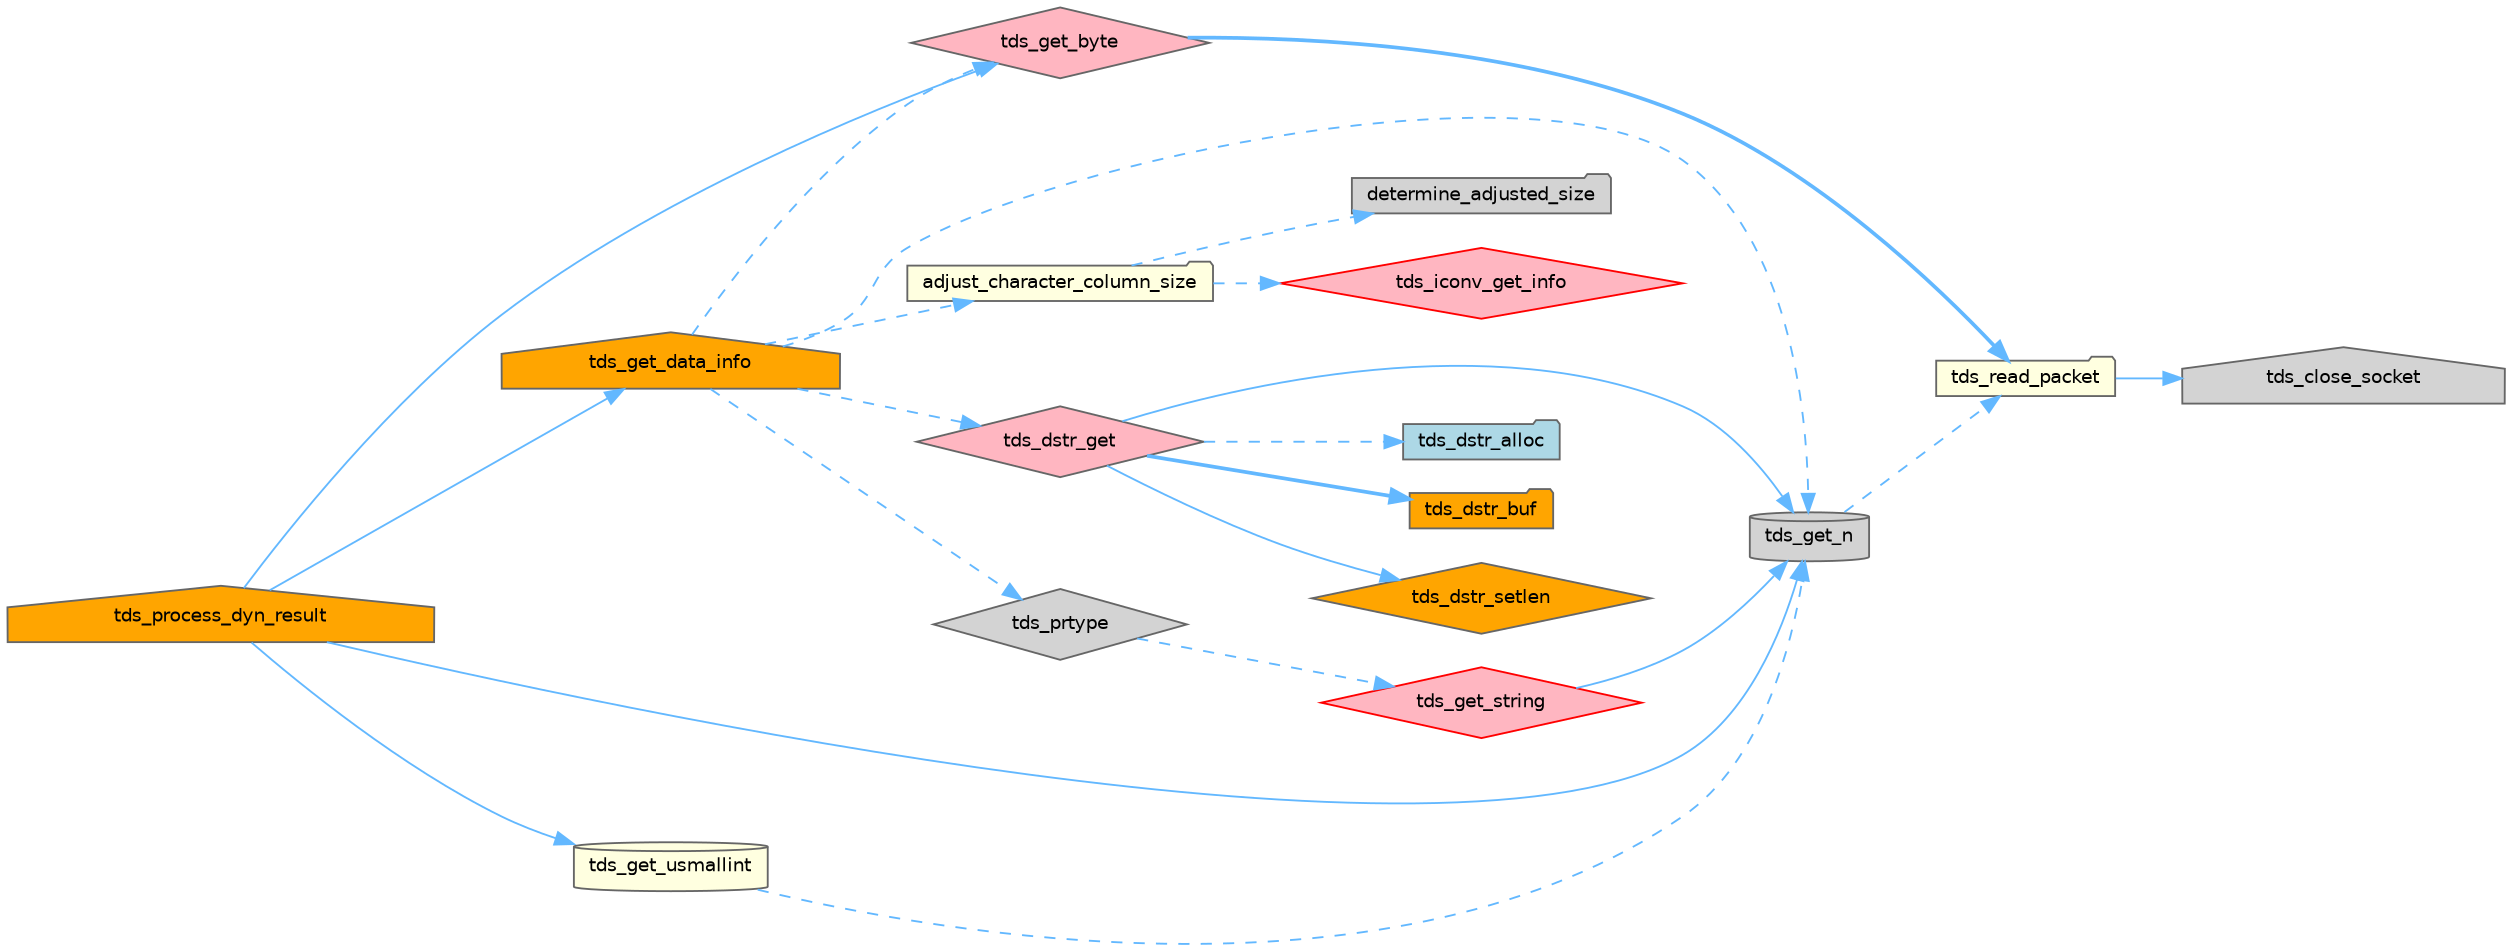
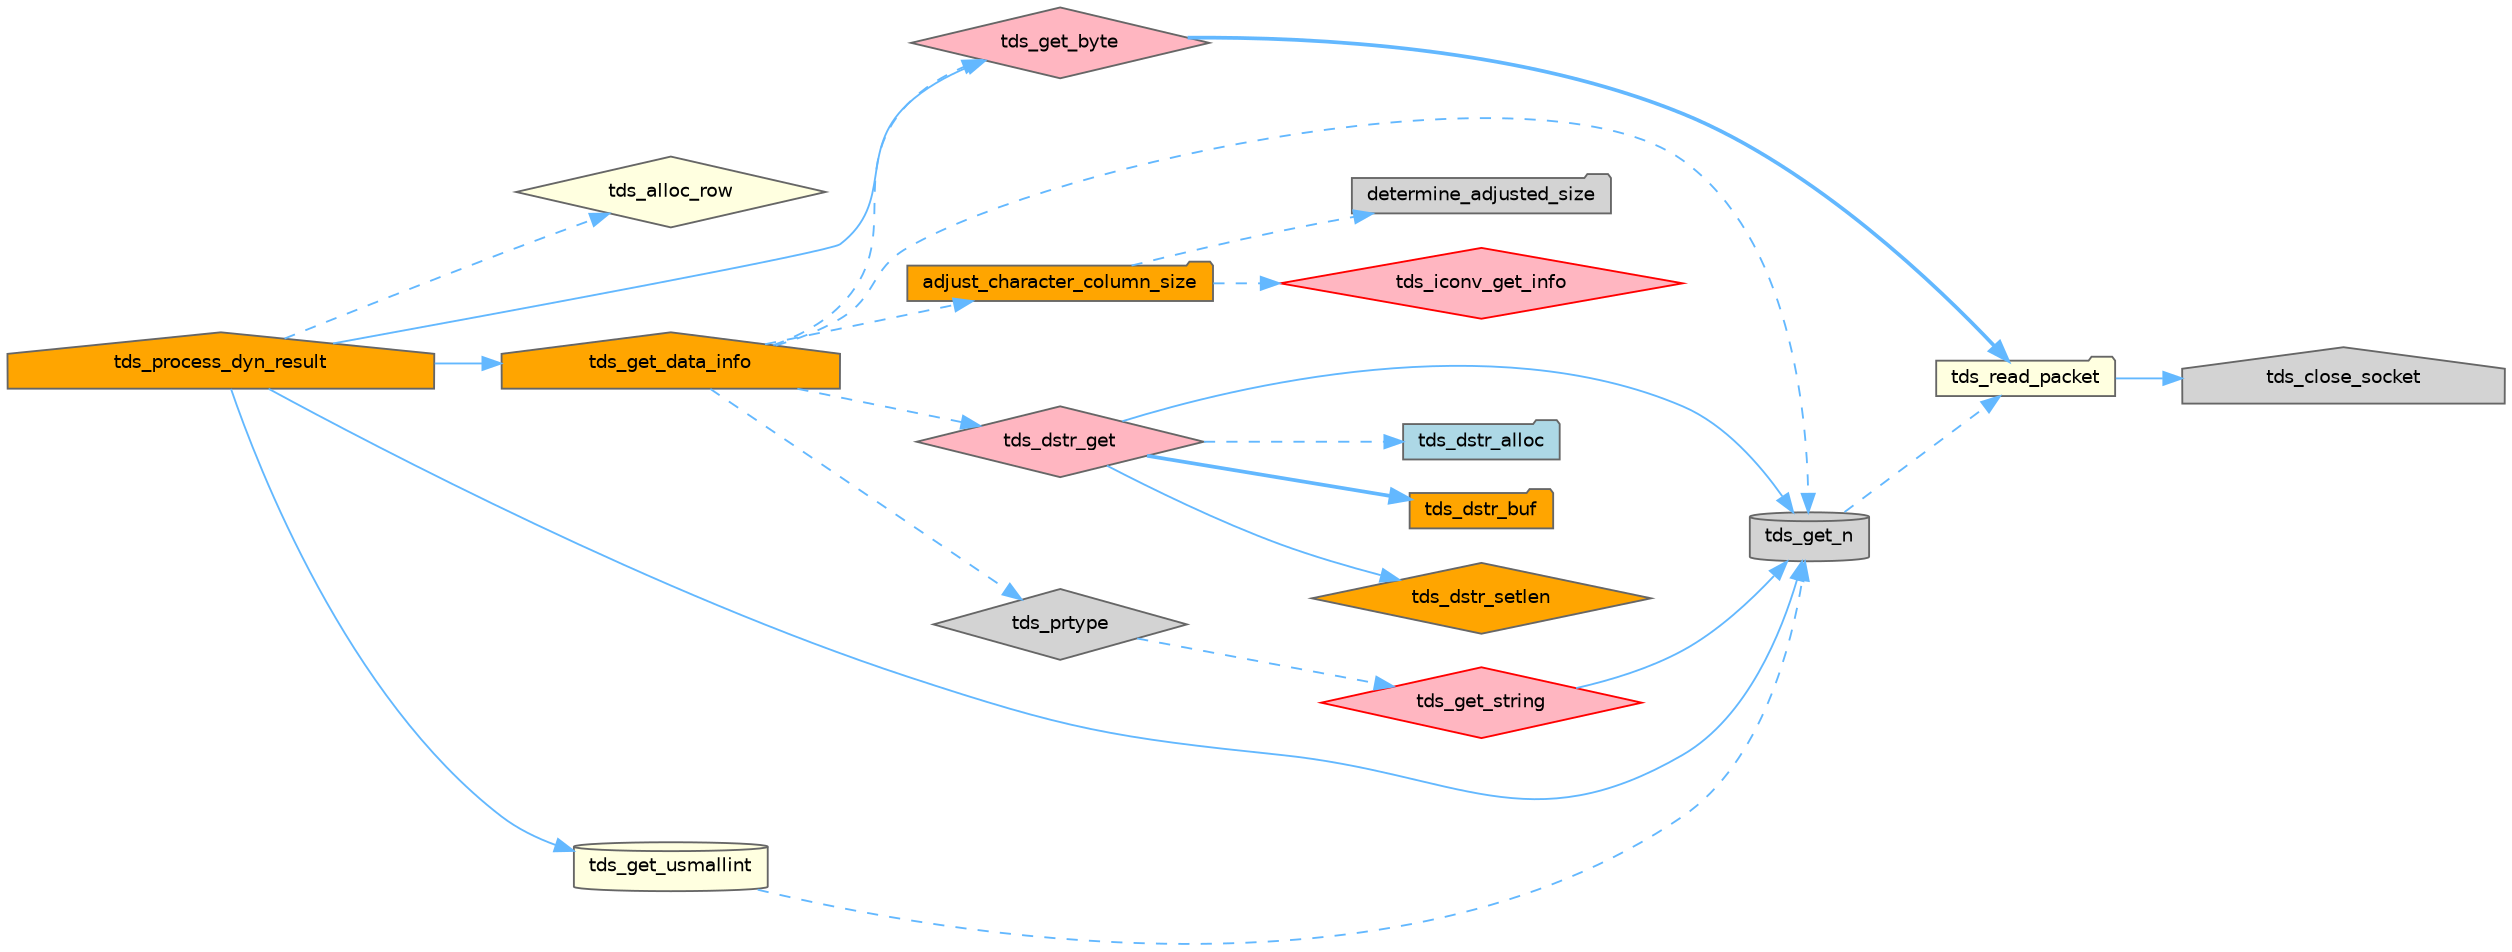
node "tds_alloc_row": added
node "adjust_character_column_size": fillcolor lightyellow -> orange
